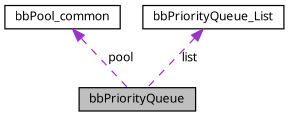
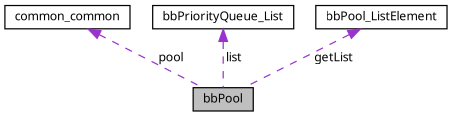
node "bbPool_common": label "bbPool_common" -> "common_common"
node "bbPool_ListElement": added
node "bbPriorityQueue": label "bbPriorityQueue" -> "bbPool"
